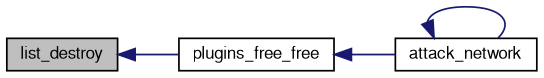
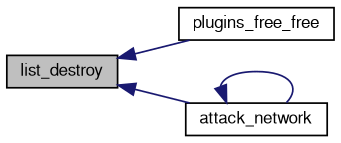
edge "attack_network" -> "plugins_free_free": now "attack_network" -> "list_destroy"
